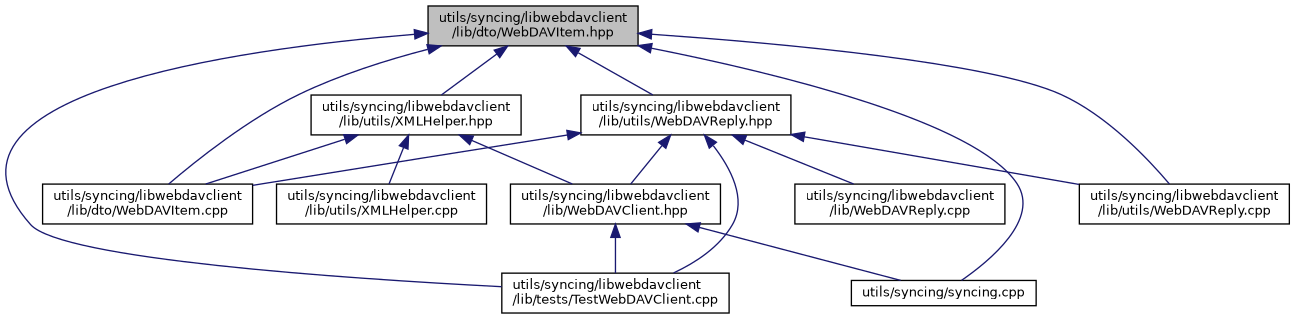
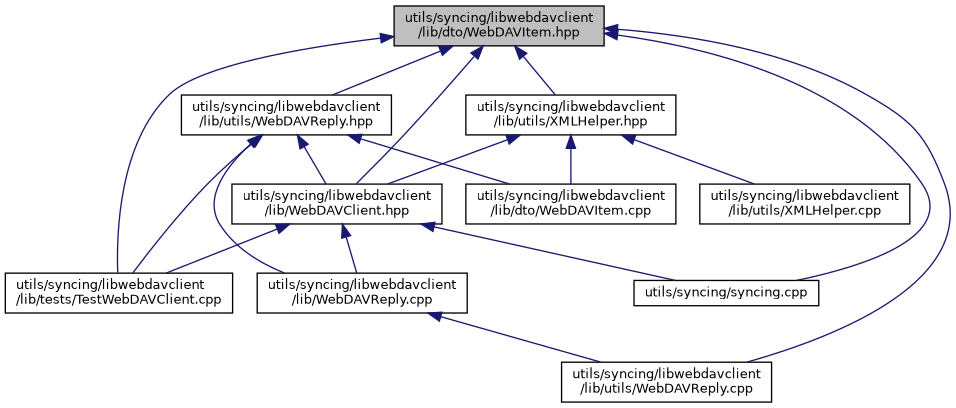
edge "utils/syncing/libwebdavclient /lib/dto/WebDAVItem.cpp" -> "utils/syncing/libwebdavclient /lib/dto/WebDAVItem.hpp": now "utils/syncing/libwebdavclient /lib/WebDAVClient.hpp" -> "utils/syncing/libwebdavclient /lib/dto/WebDAVItem.hpp"
edge "utils/syncing/libwebdavclient /lib/utils/WebDAVReply.cpp" -> "utils/syncing/libwebdavclient /lib/utils/WebDAVReply.hpp": now "utils/syncing/libwebdavclient /lib/utils/WebDAVReply.cpp" -> "utils/syncing/libwebdavclient /lib/WebDAVReply.cpp"
edge "utils/syncing/libwebdavclient /lib/WebDAVReply.cpp" -> "utils/syncing/libwebdavclient /lib/WebDAVClient.hpp": added
